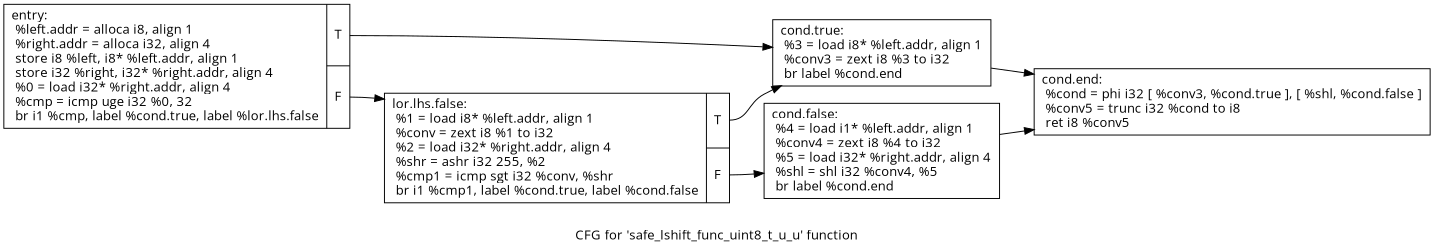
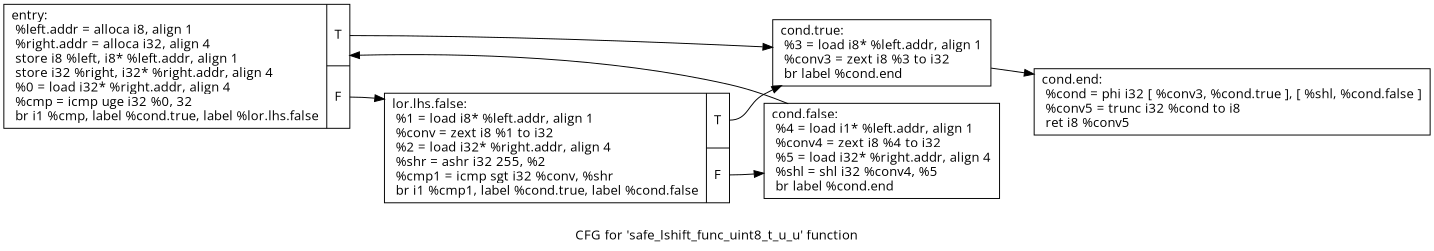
edge "cond.false:" -> "cond.end:": now "cond.false:" -> "entry:"
